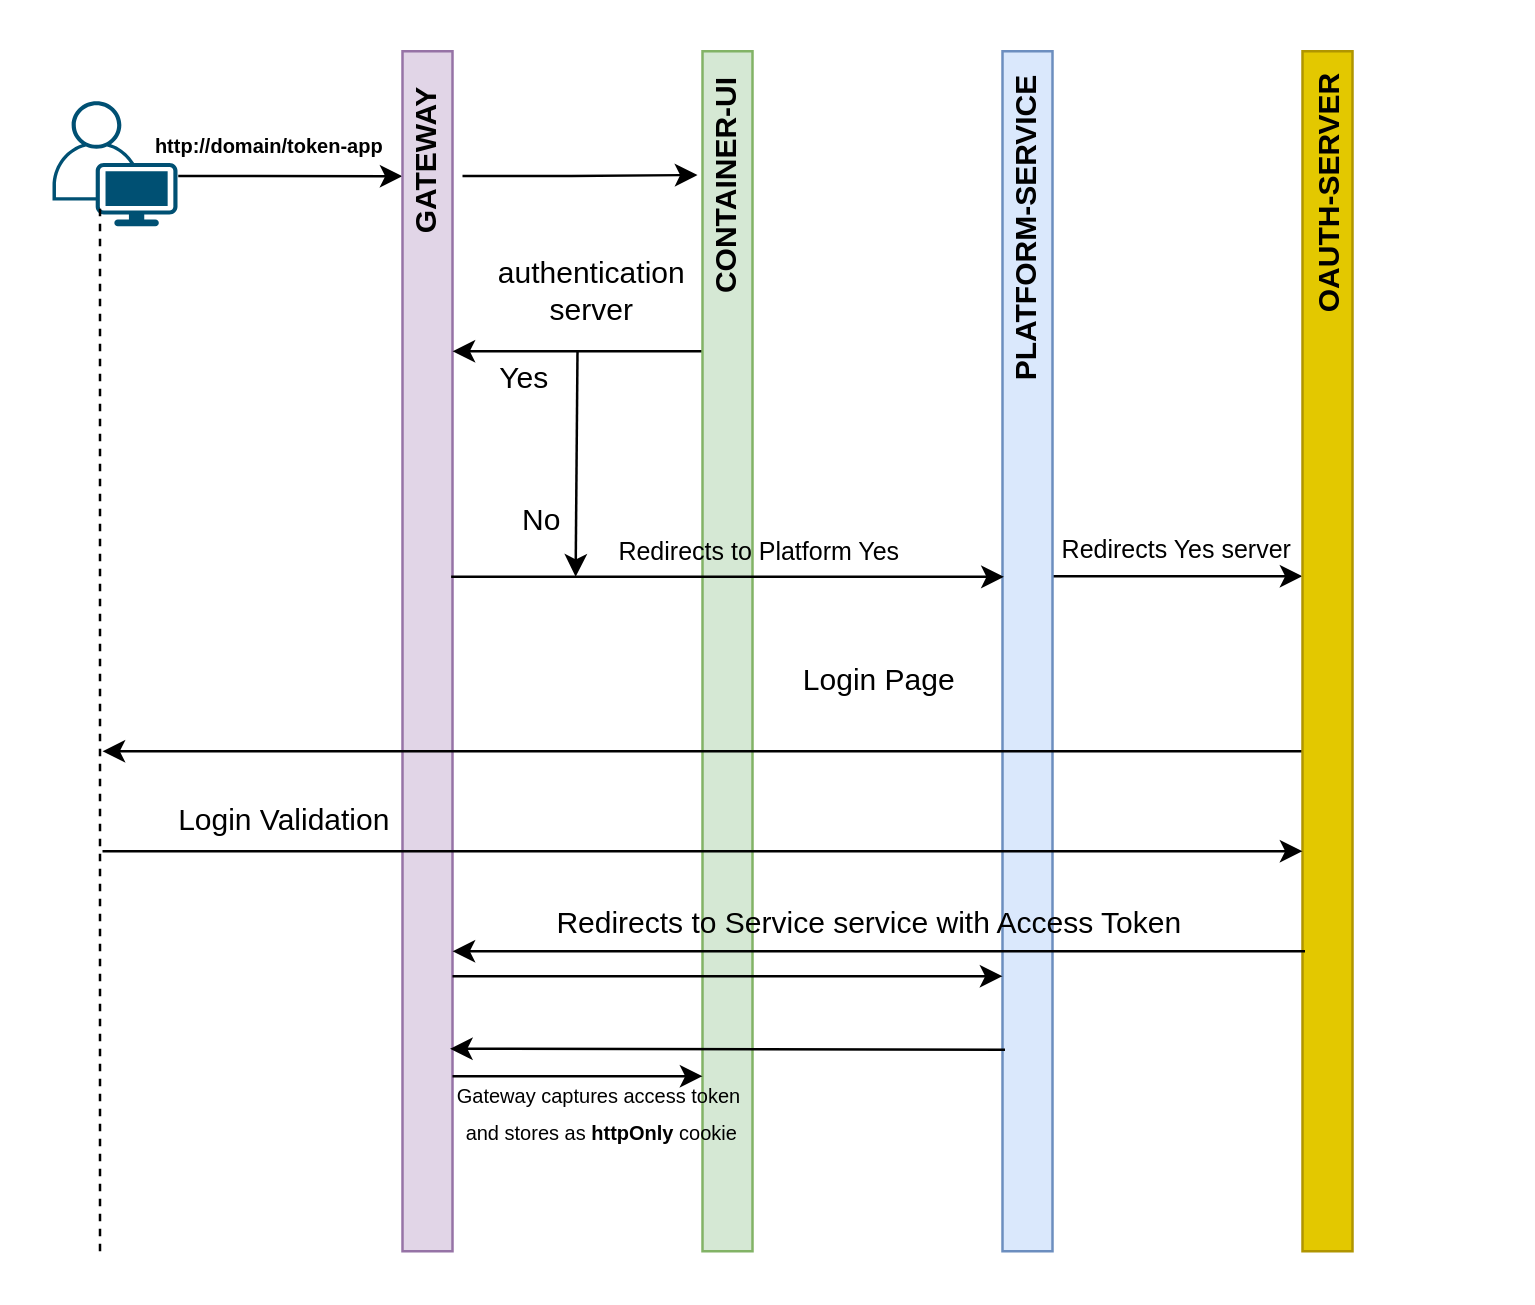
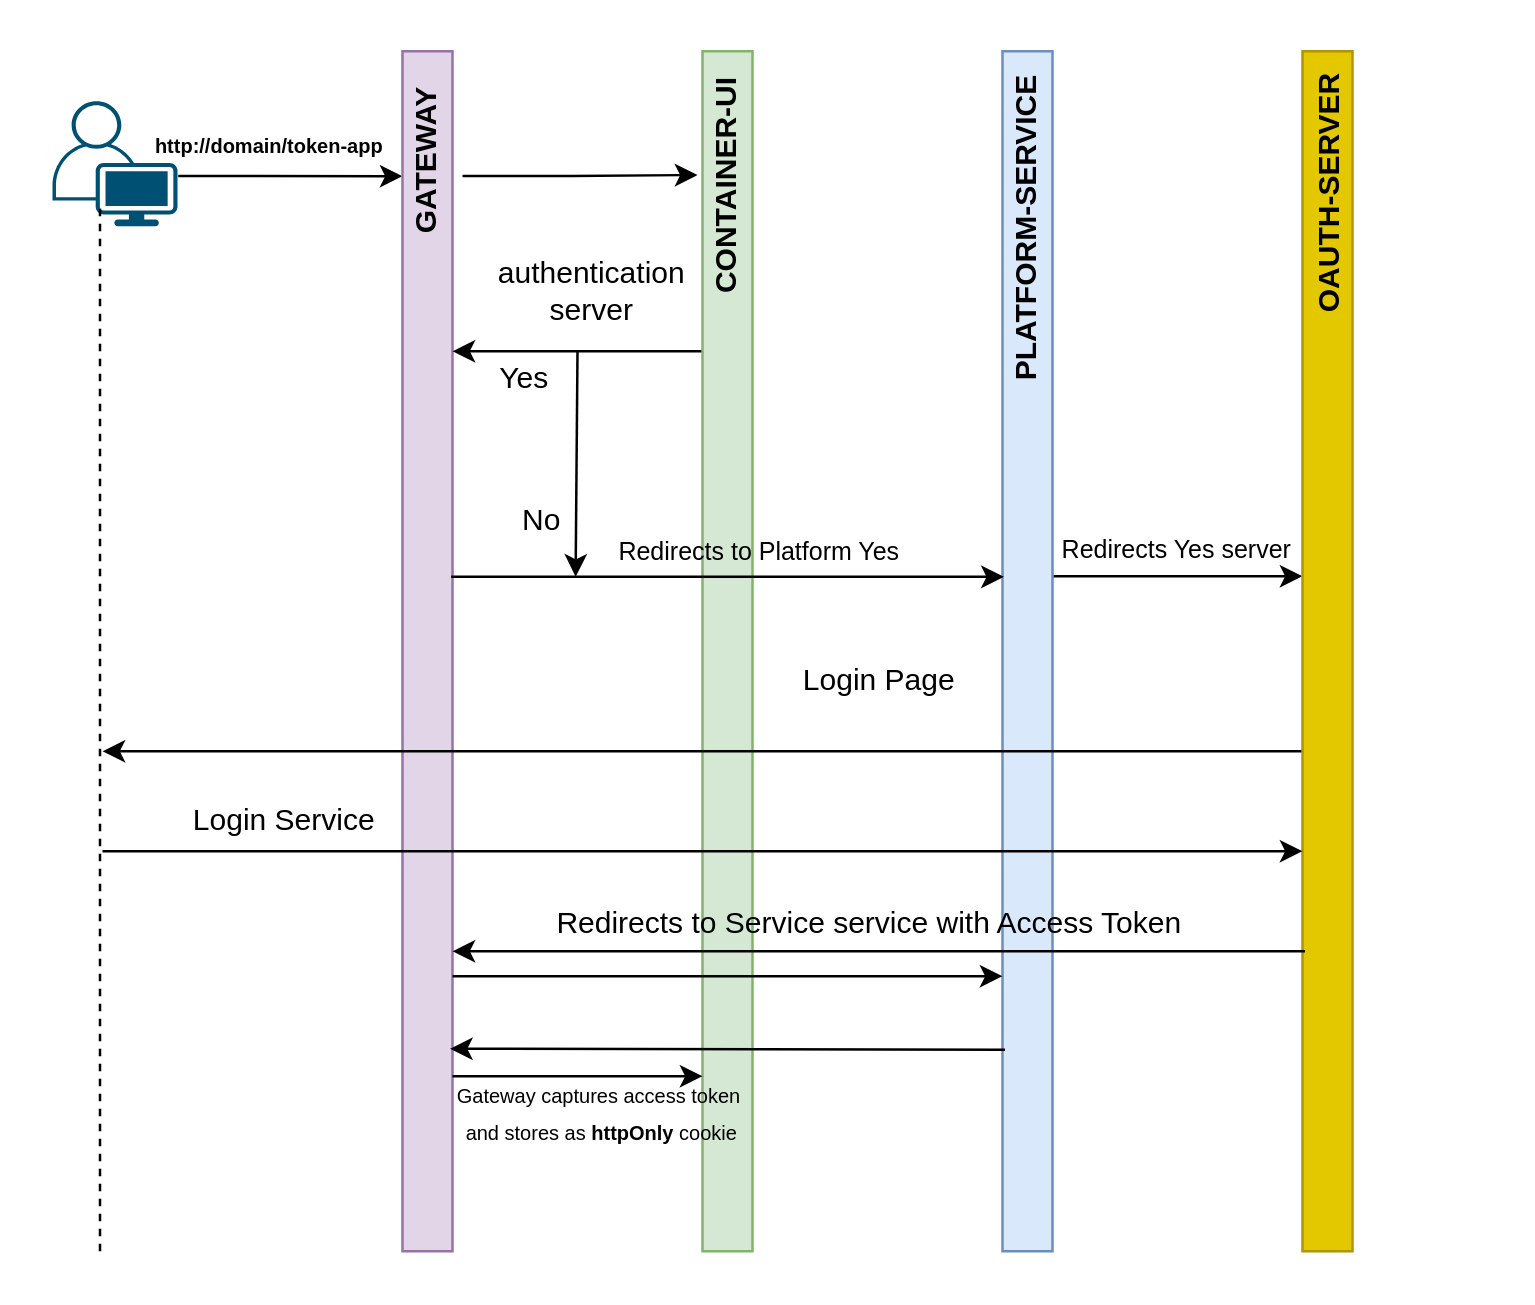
node "Login Validation": label "Login Validation" -> "Login Service"
